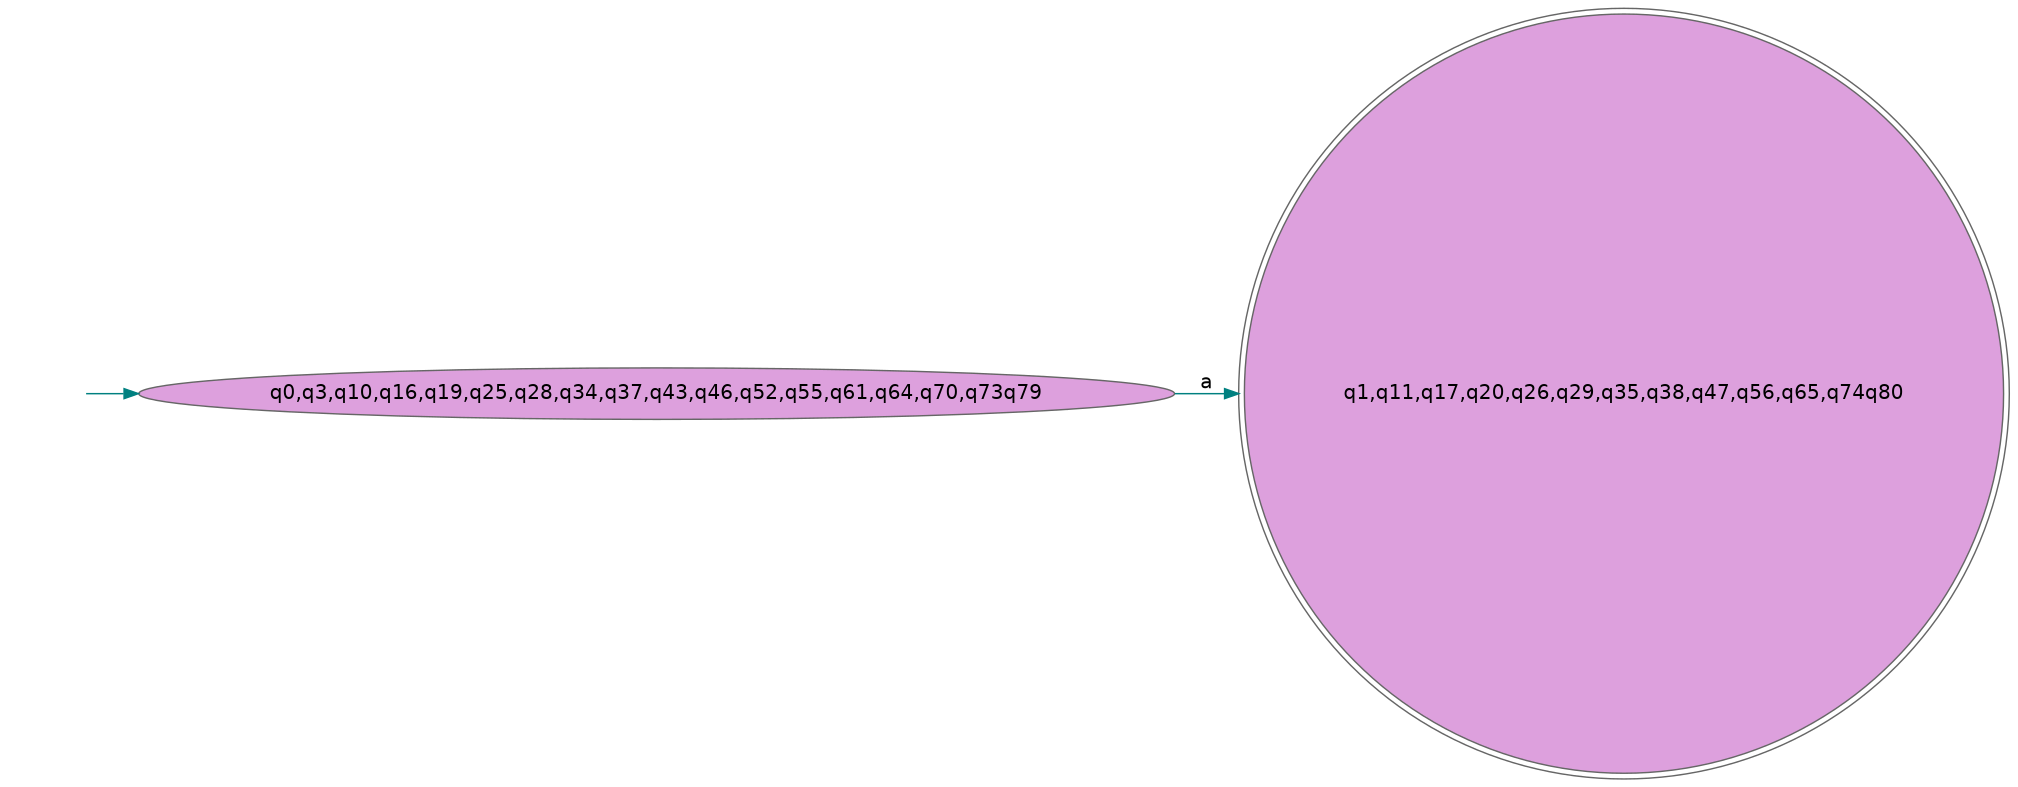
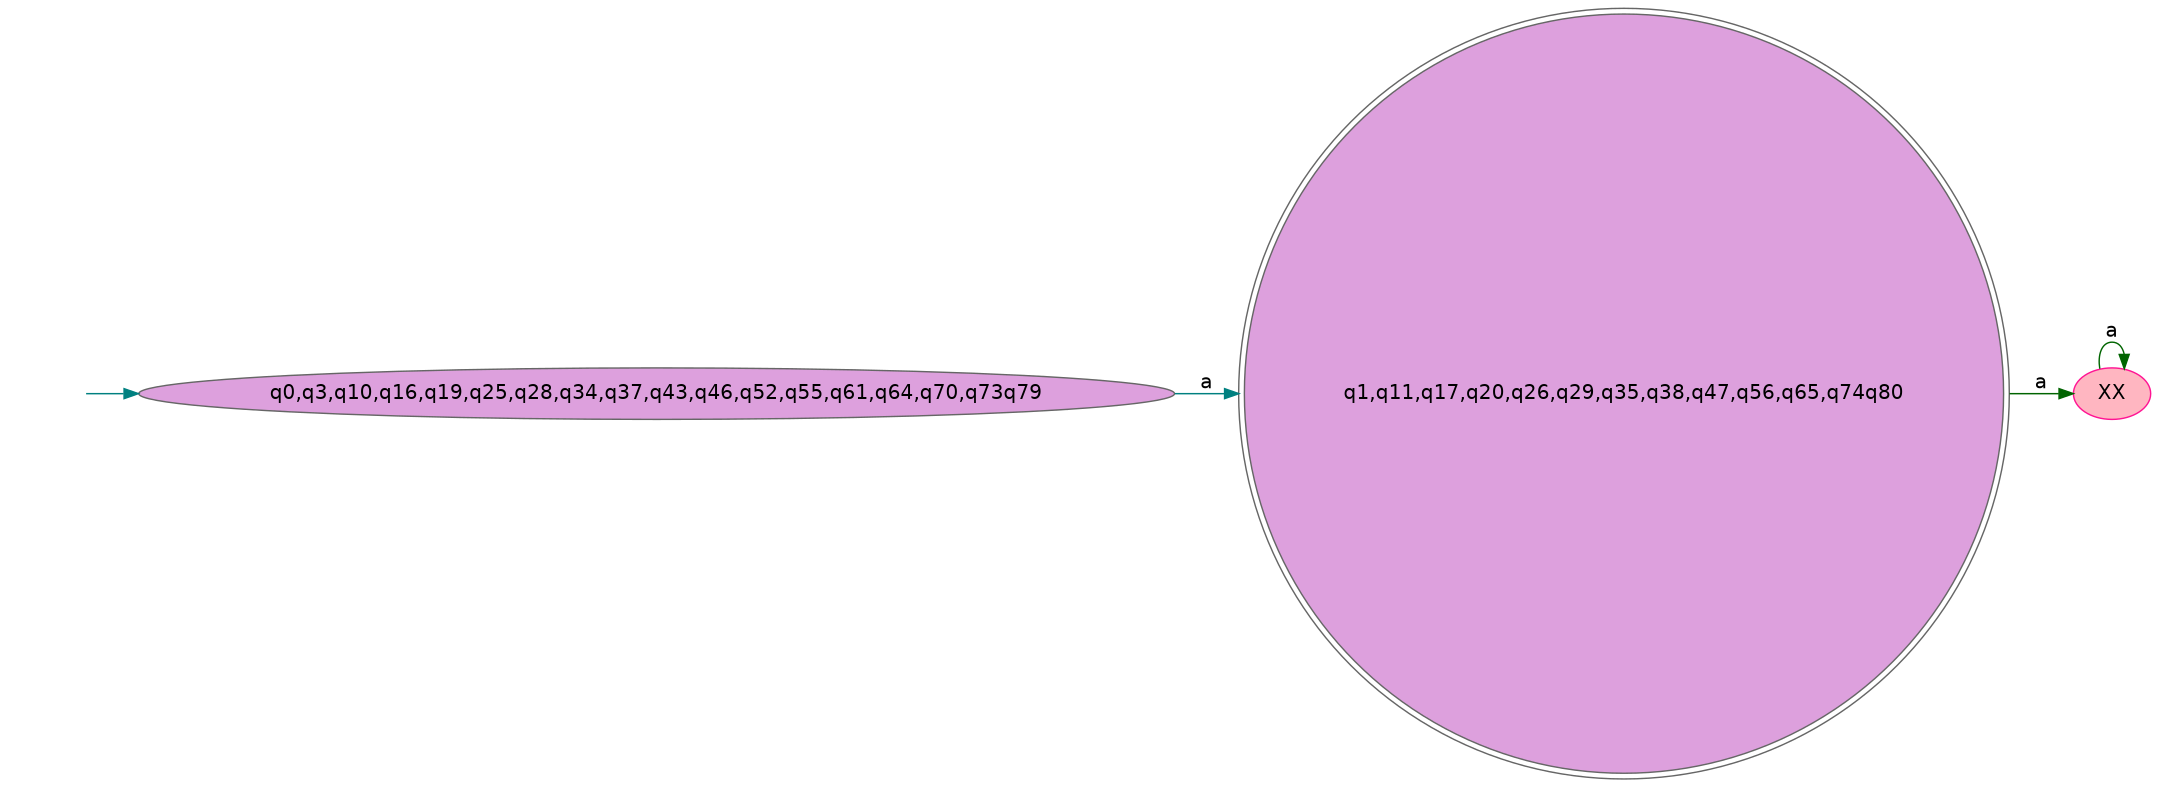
node "XX": added
